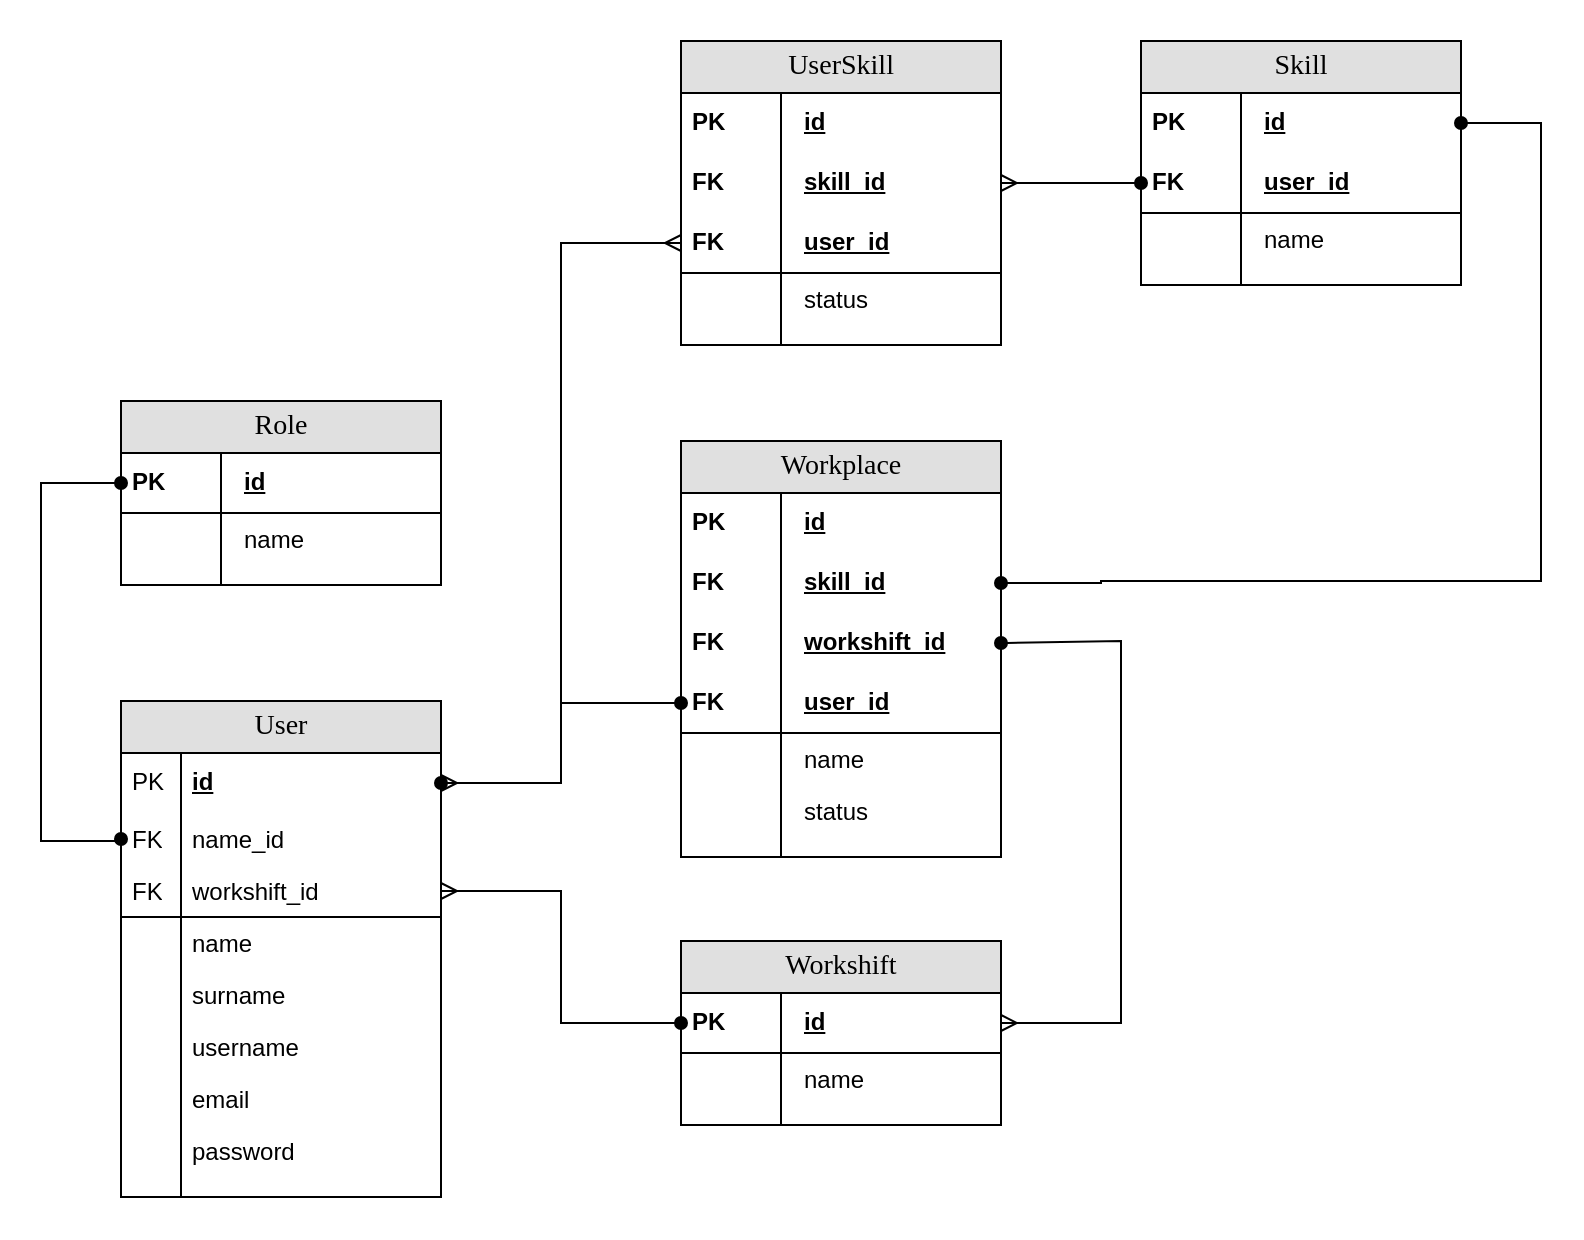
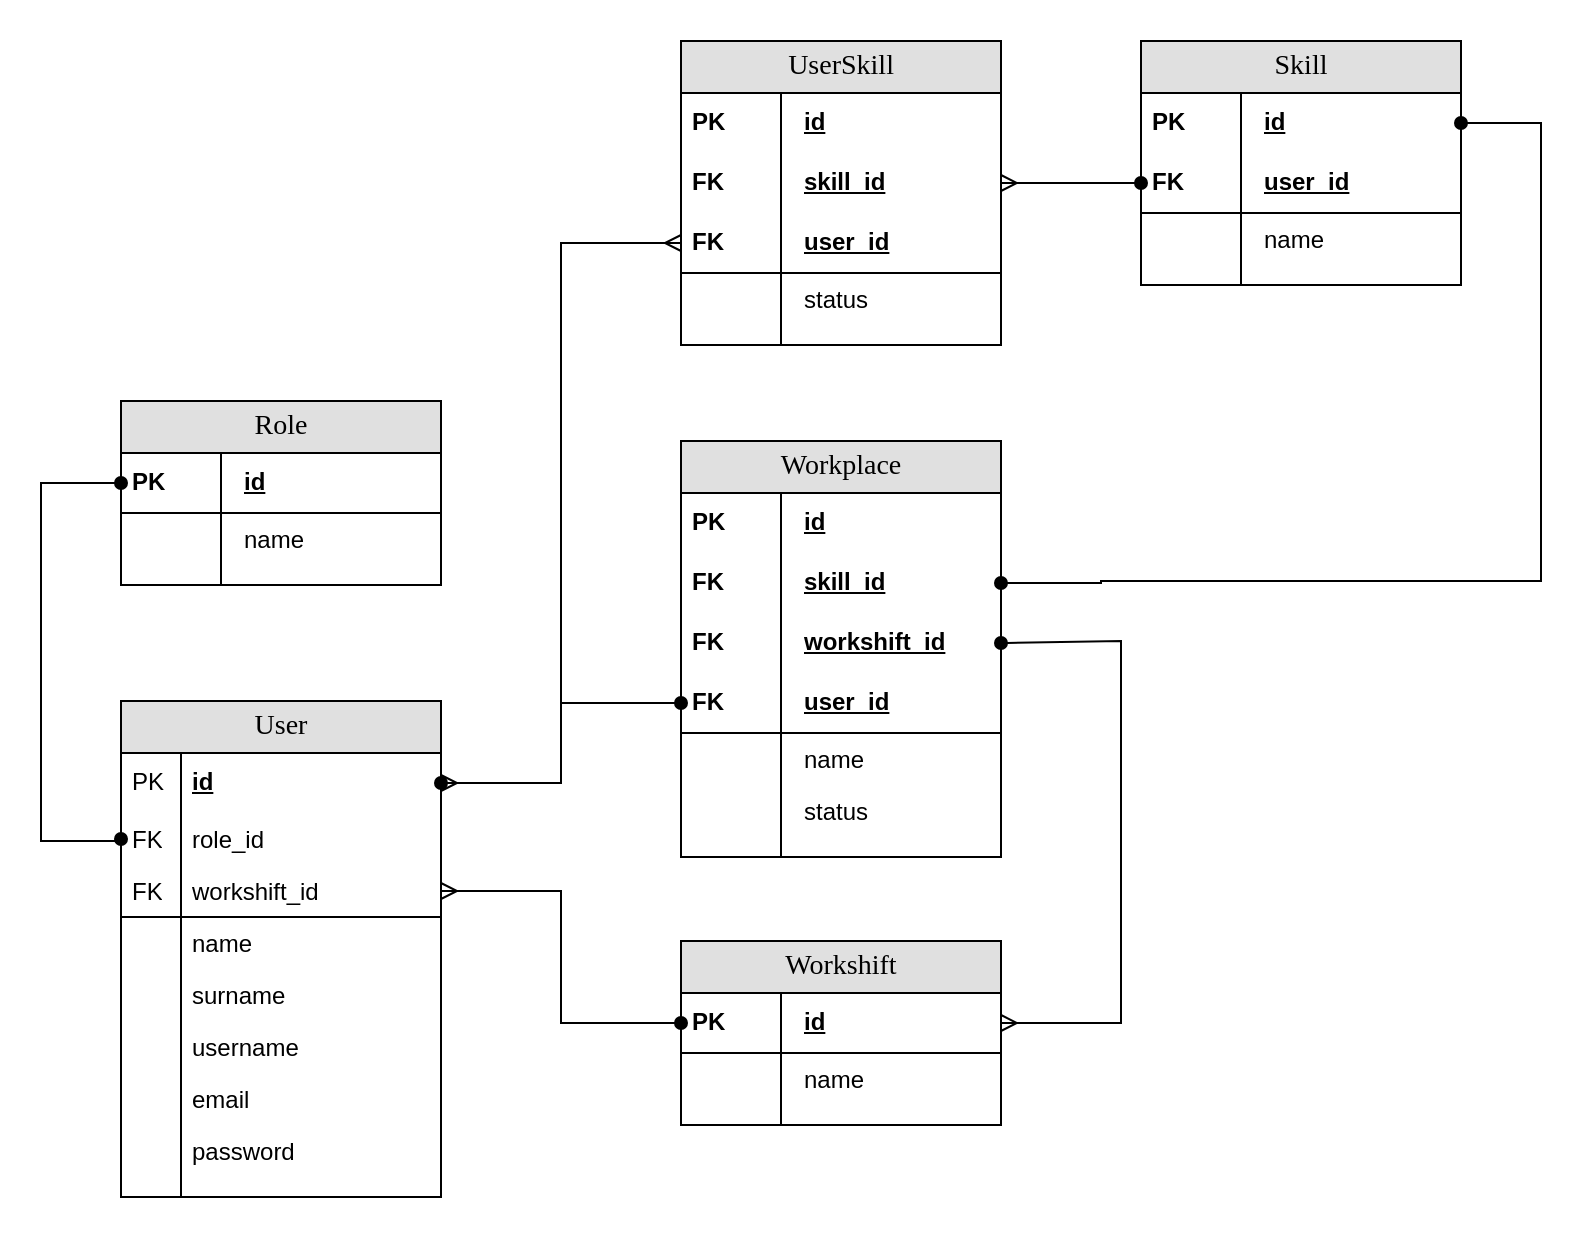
node "name_id": label "name_id" -> "role_id"
